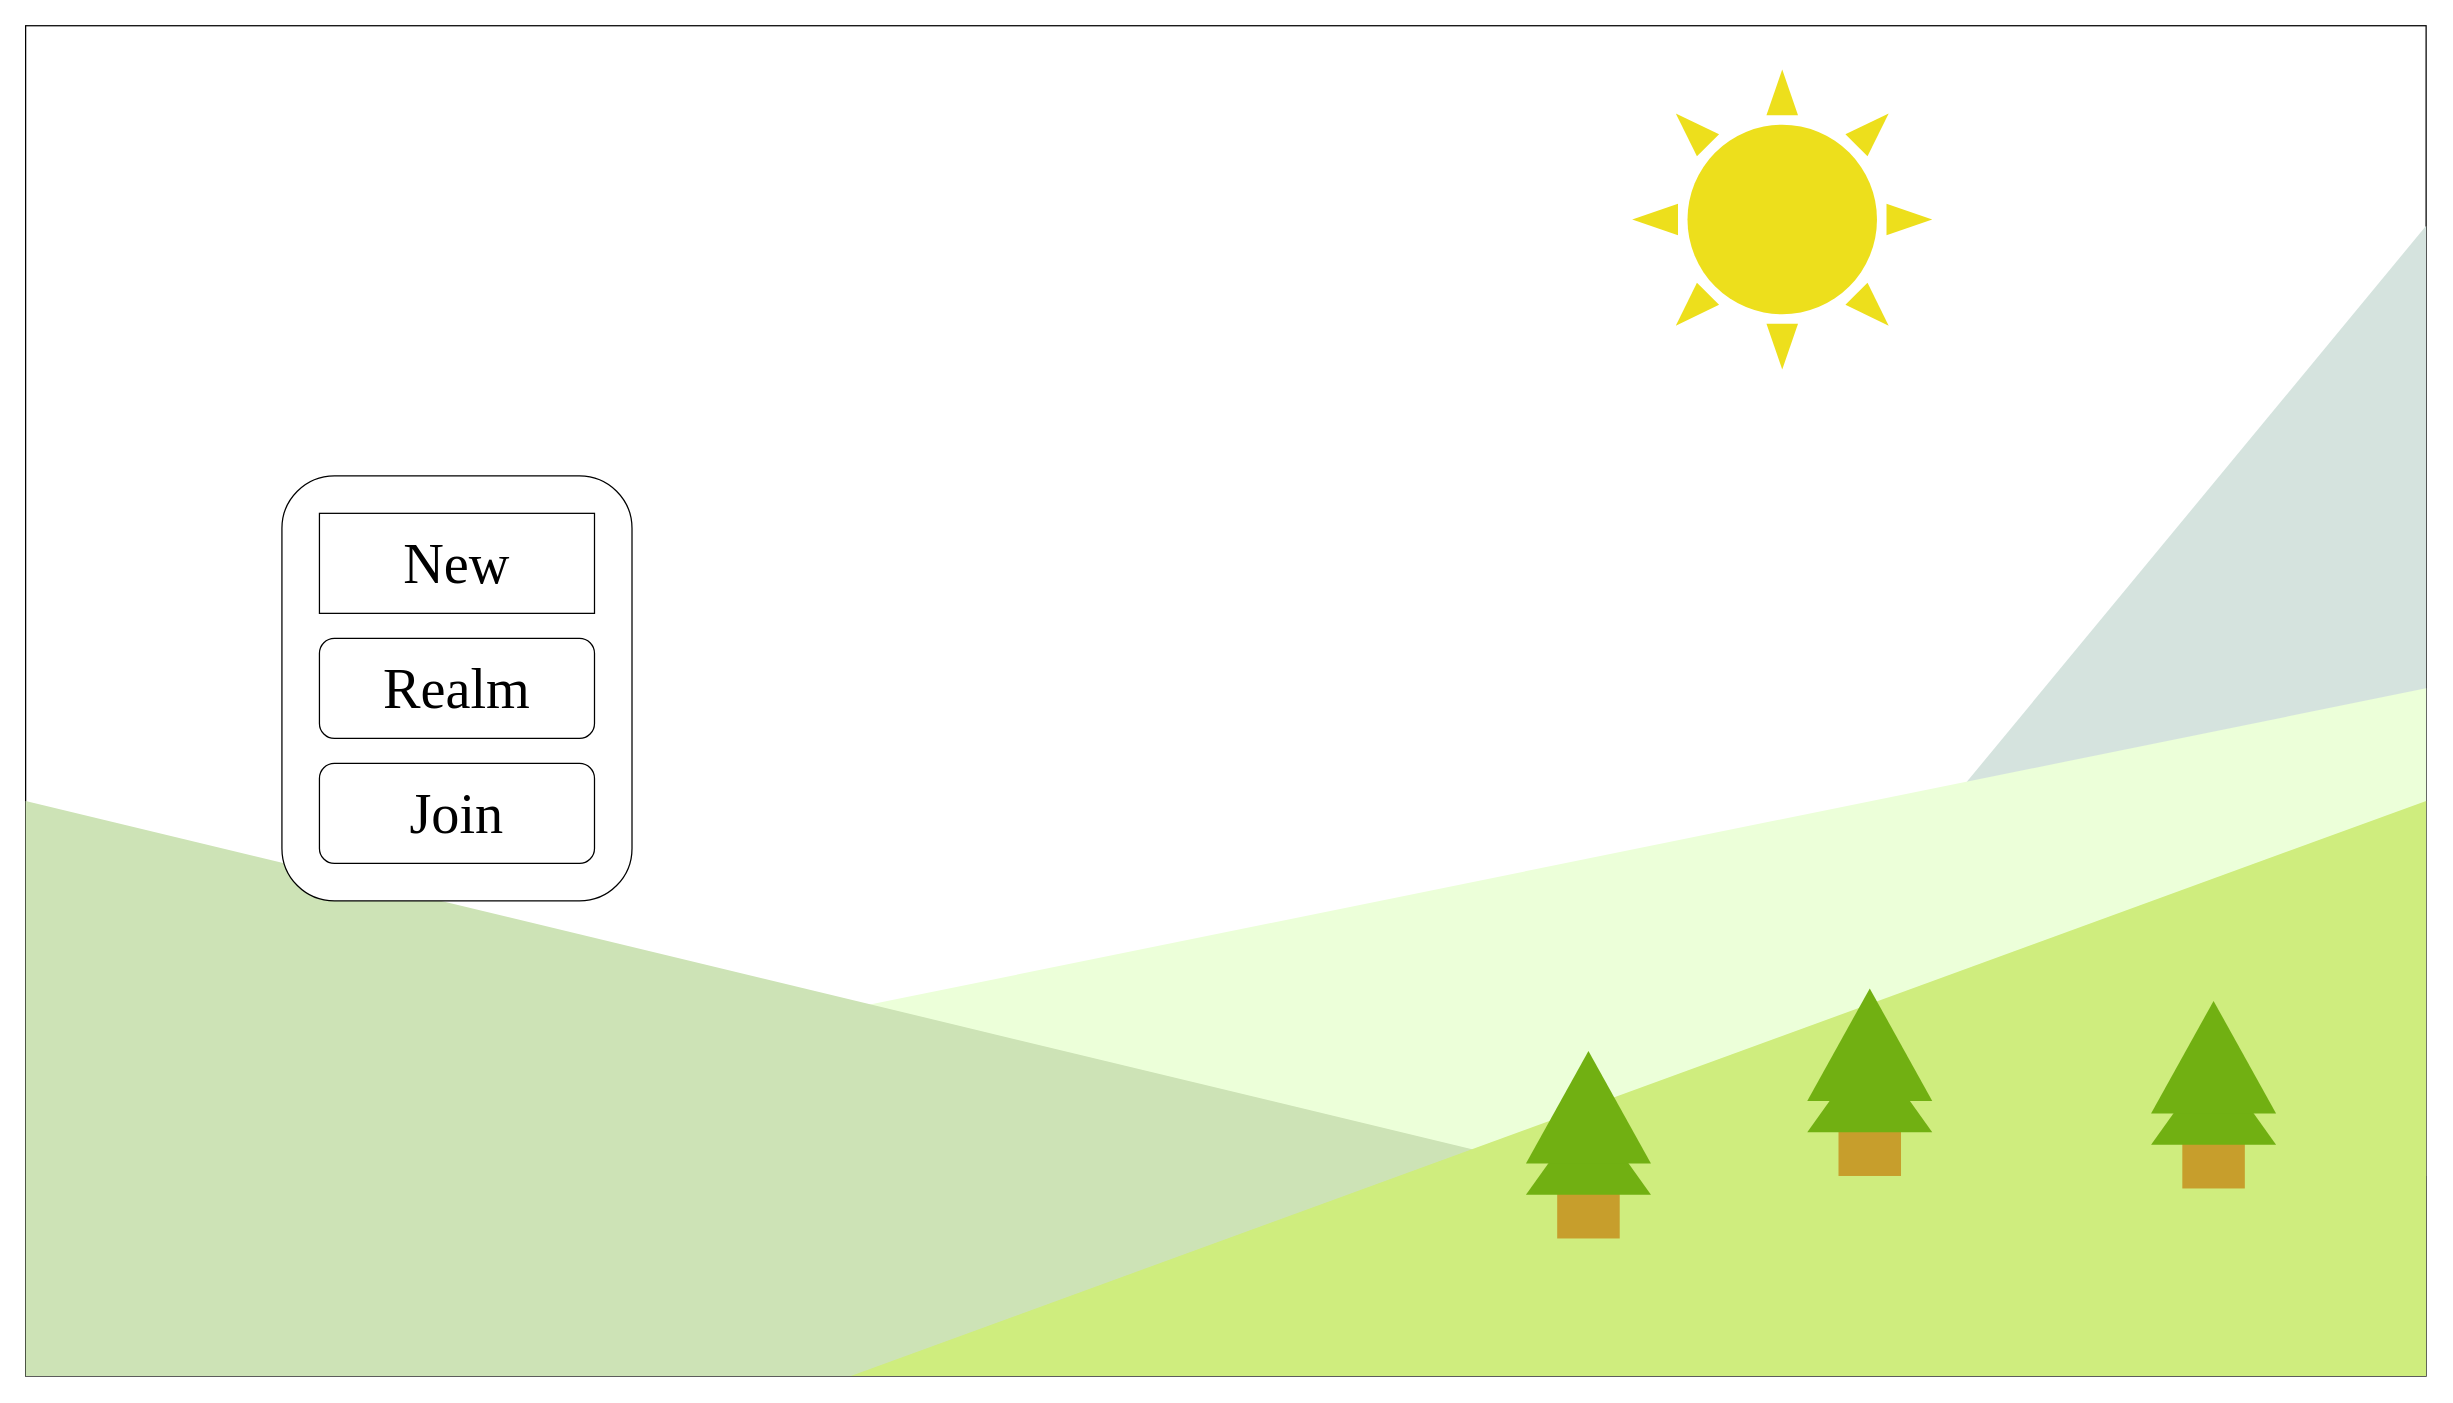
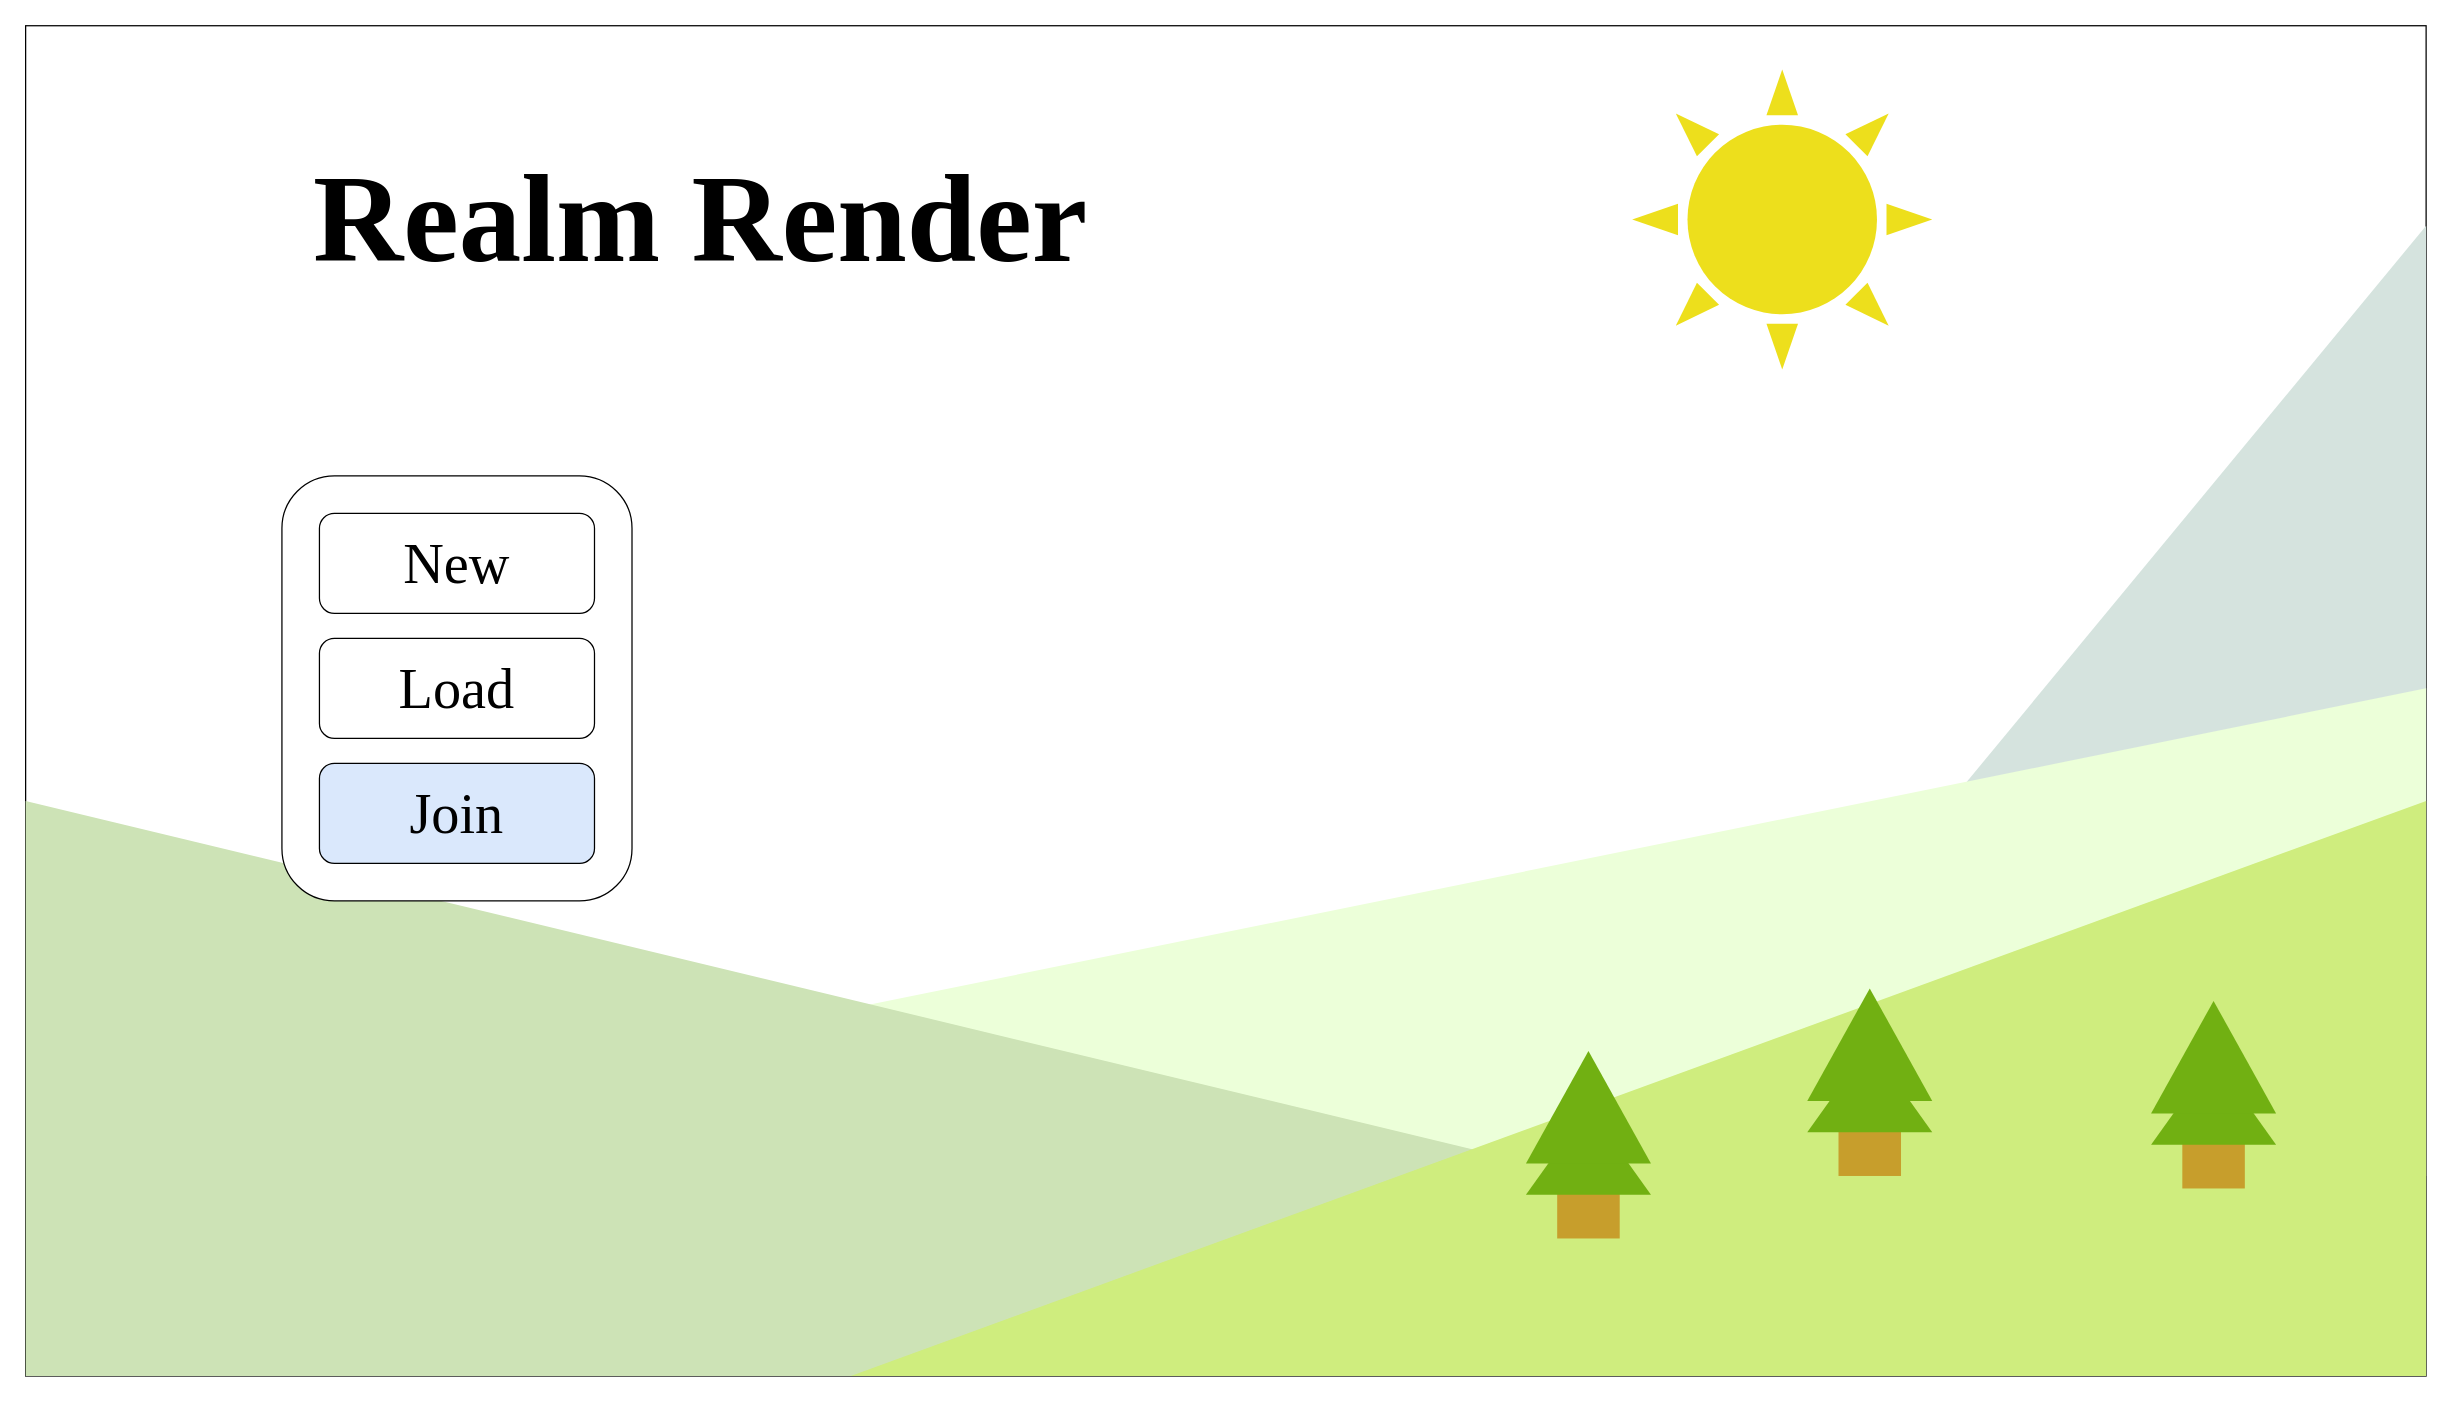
node "Realm Render": added
node "New": shape rectangle -> rounded rectangle
node "Realm": label "Realm" -> "Load"
node "Join": fillcolor #ffffff -> #dae8fc
